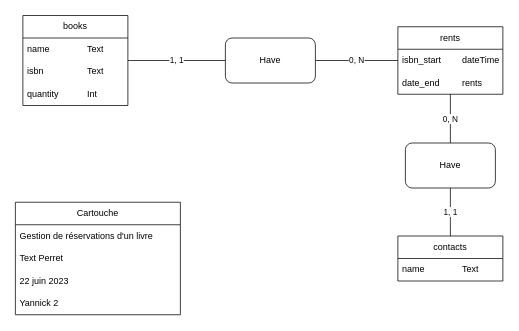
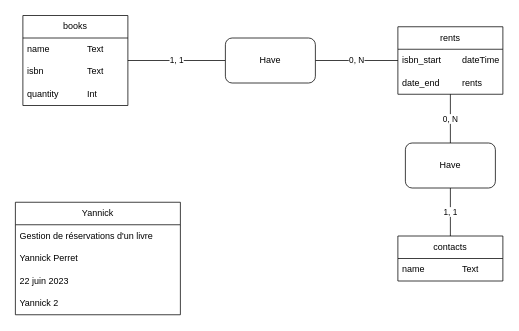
node "Cartouche": label "Cartouche" -> "Yannick"
node "Text Perret": label "Text Perret" -> "Yannick Perret"
